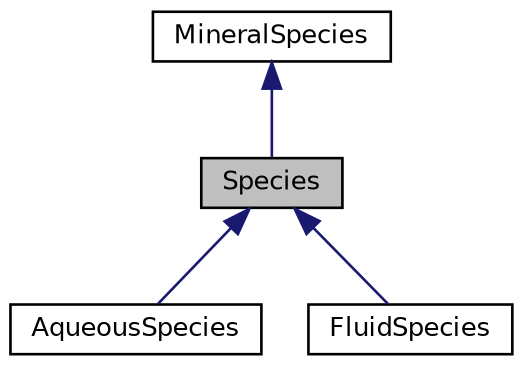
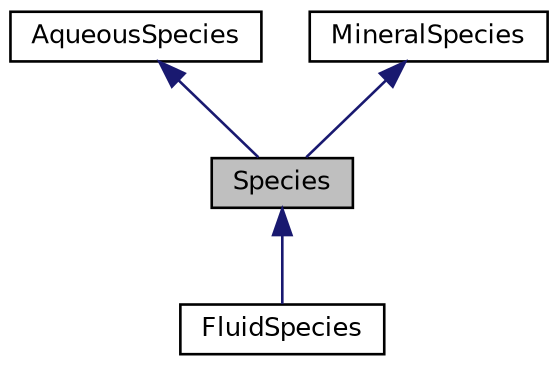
edge "AqueousSpecies" -> "Species": reversed
